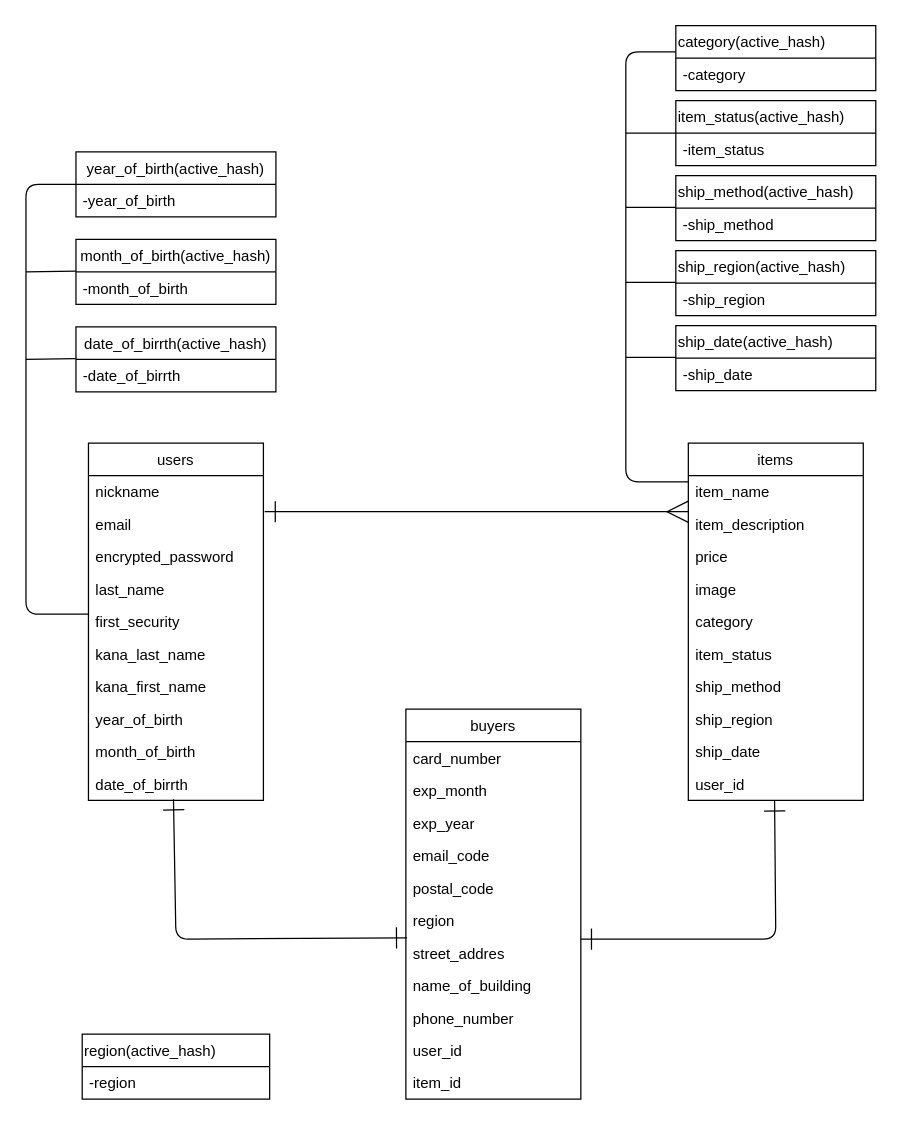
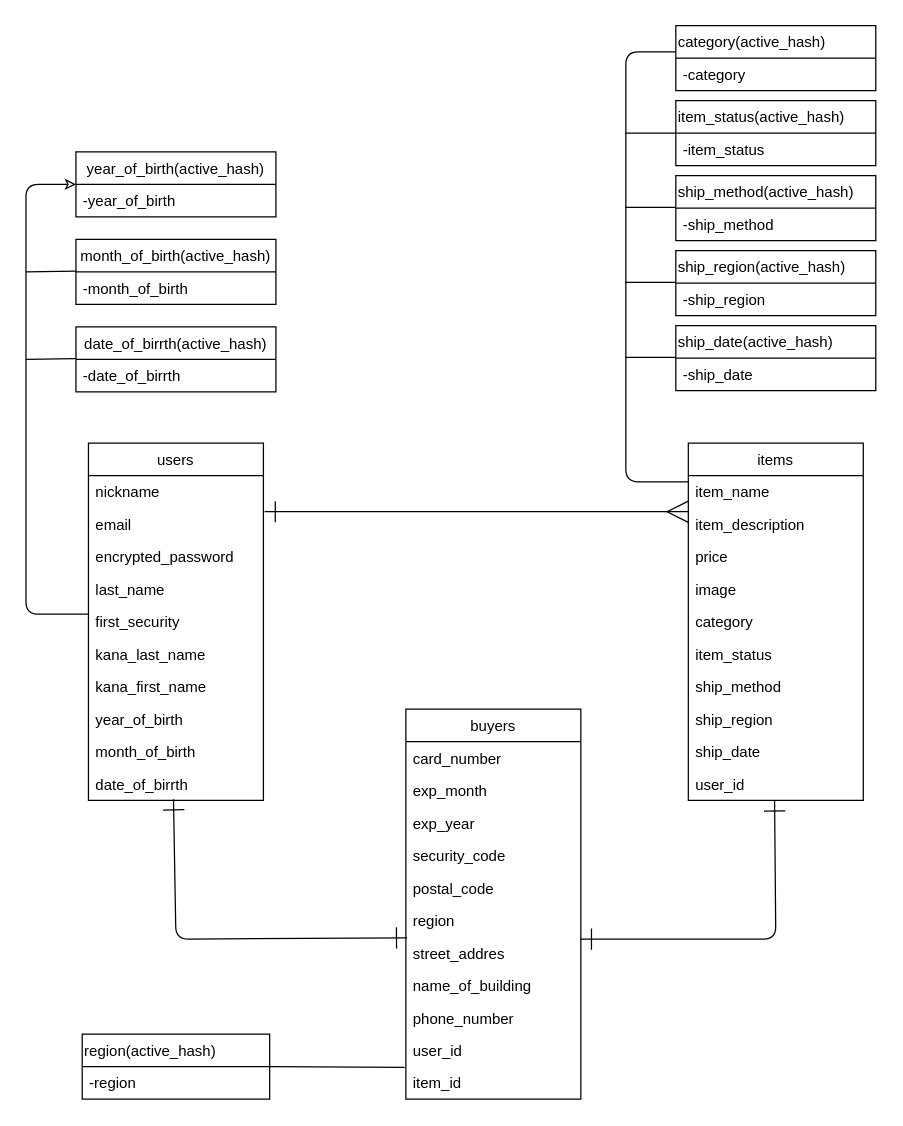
edge "year_of_birth(active_hash)" -- "first_security": arrowhead none -> classic
node "email_code": label "email_code" -> "security_code"
edge "region(active_hash)" -- "item_id": added
